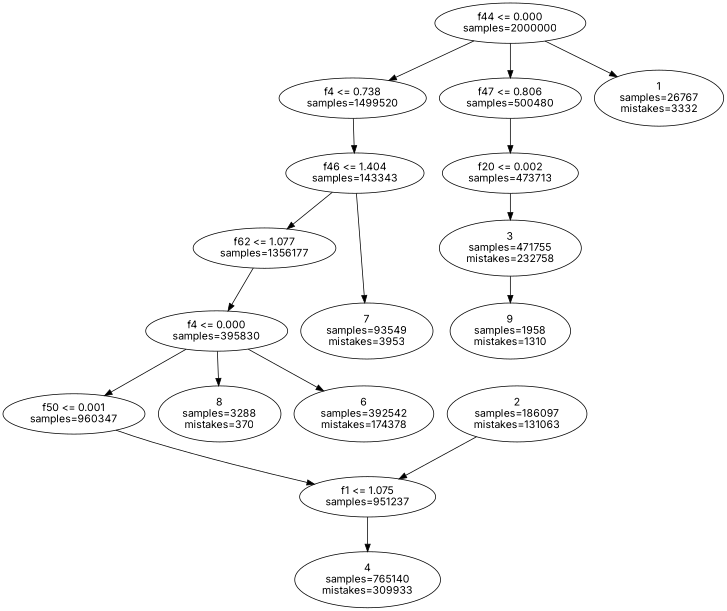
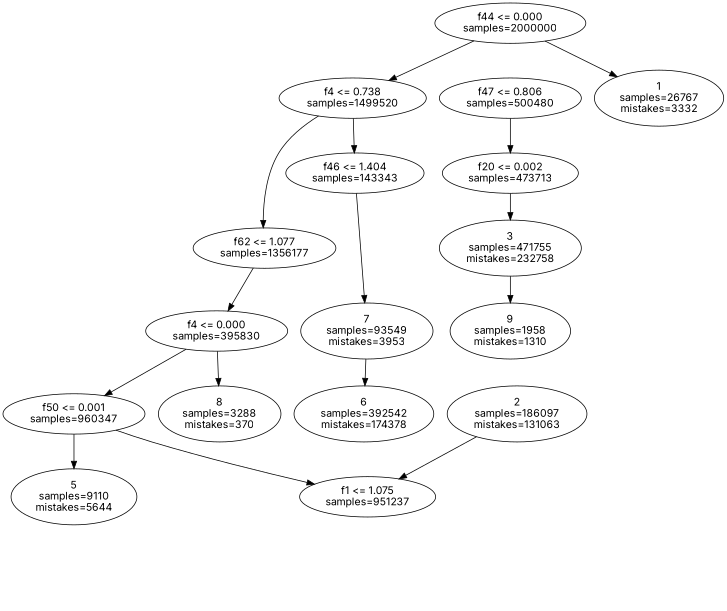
edge "f44 <= 0.000 samples=2000000" -> "f47 <= 0.806 samples=500480": removed
edge "f46 <= 1.404 samples=143343" -> "f62 <= 1.077 samples=1356177": now "f4 <= 0.738 samples=1499520" -> "f62 <= 1.077 samples=1356177"
edge "f4 <= 0.000 samples=395830" -> "6 samples=392542 mistakes=174378": now "7 samples=93549 mistakes=3953" -> "6 samples=392542 mistakes=174378"
node "5 samples=9110 mistakes=5644": added
node "4 samples=765140 mistakes=309933": removed
